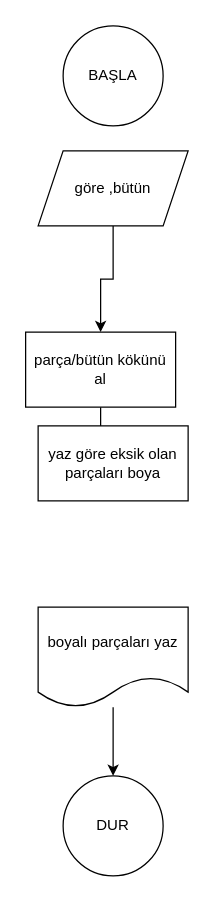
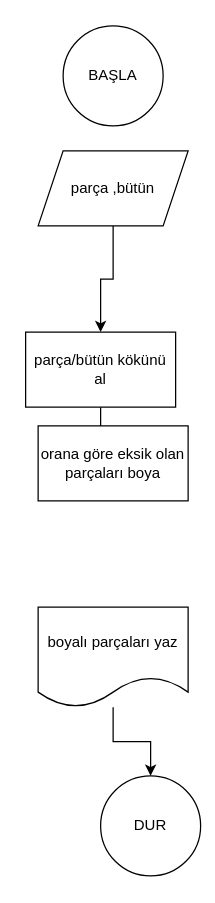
node "göre ,bütün": label "göre ,bütün" -> "parça ,bütün"
node "yaz göre eksik olan parçaları boya": label "yaz göre eksik olan parçaları boya" -> "orana göre eksik olan parçaları boya"
node "DUR": moved (113, 826) -> (151, 826)
